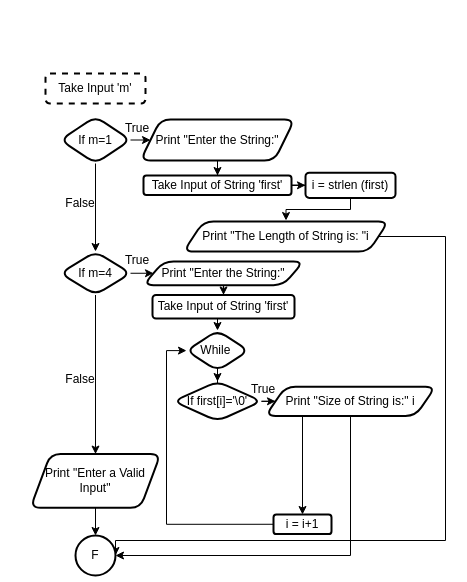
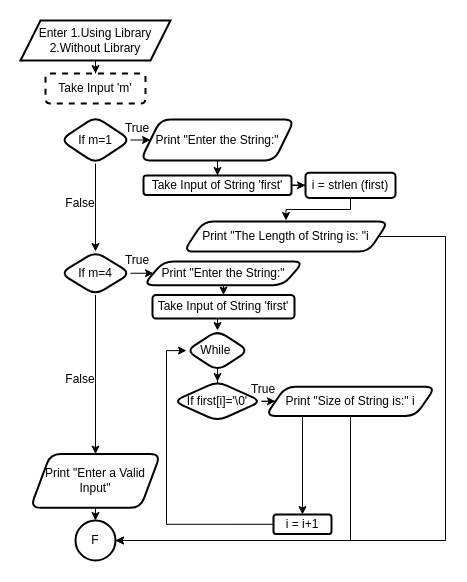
node "Enter 1.Using Library 2.Without Library": added
edge "Enter 1.Using Library 2.Without Library" -> "Take Input 'm'": added
node "F": moved (96, 556) -> (96, 541)
